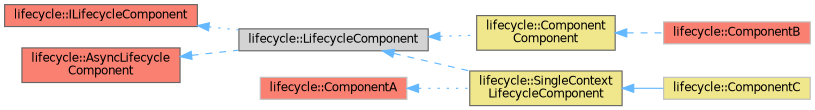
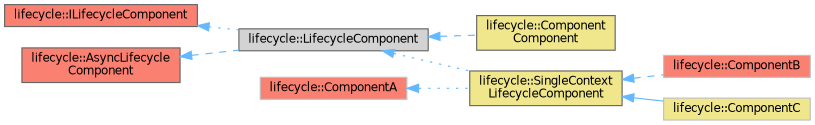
edge "lifecycle::ComponentB" -> "lifecycle::Component Component": now "lifecycle::ComponentB" -> "lifecycle::SingleContext LifecycleComponent"
edge "lifecycle::Component Component" -> "lifecycle::LifecycleComponent": style dotted -> dashed
edge "lifecycle::SingleContext LifecycleComponent" -> "lifecycle::LifecycleComponent": style dashed -> dotted
